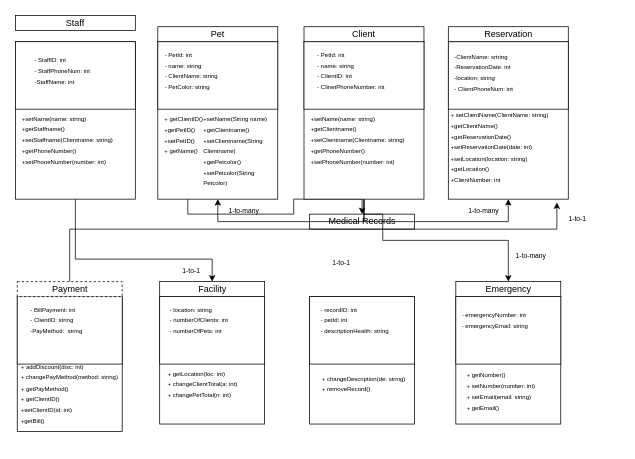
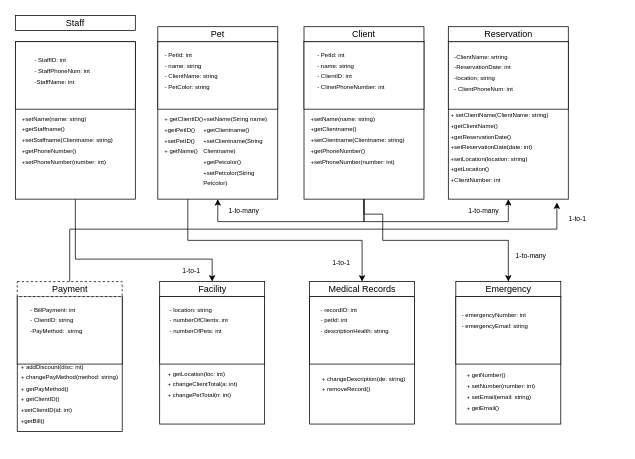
node "Medical Records": moved (362, 222) -> (362, 289)
